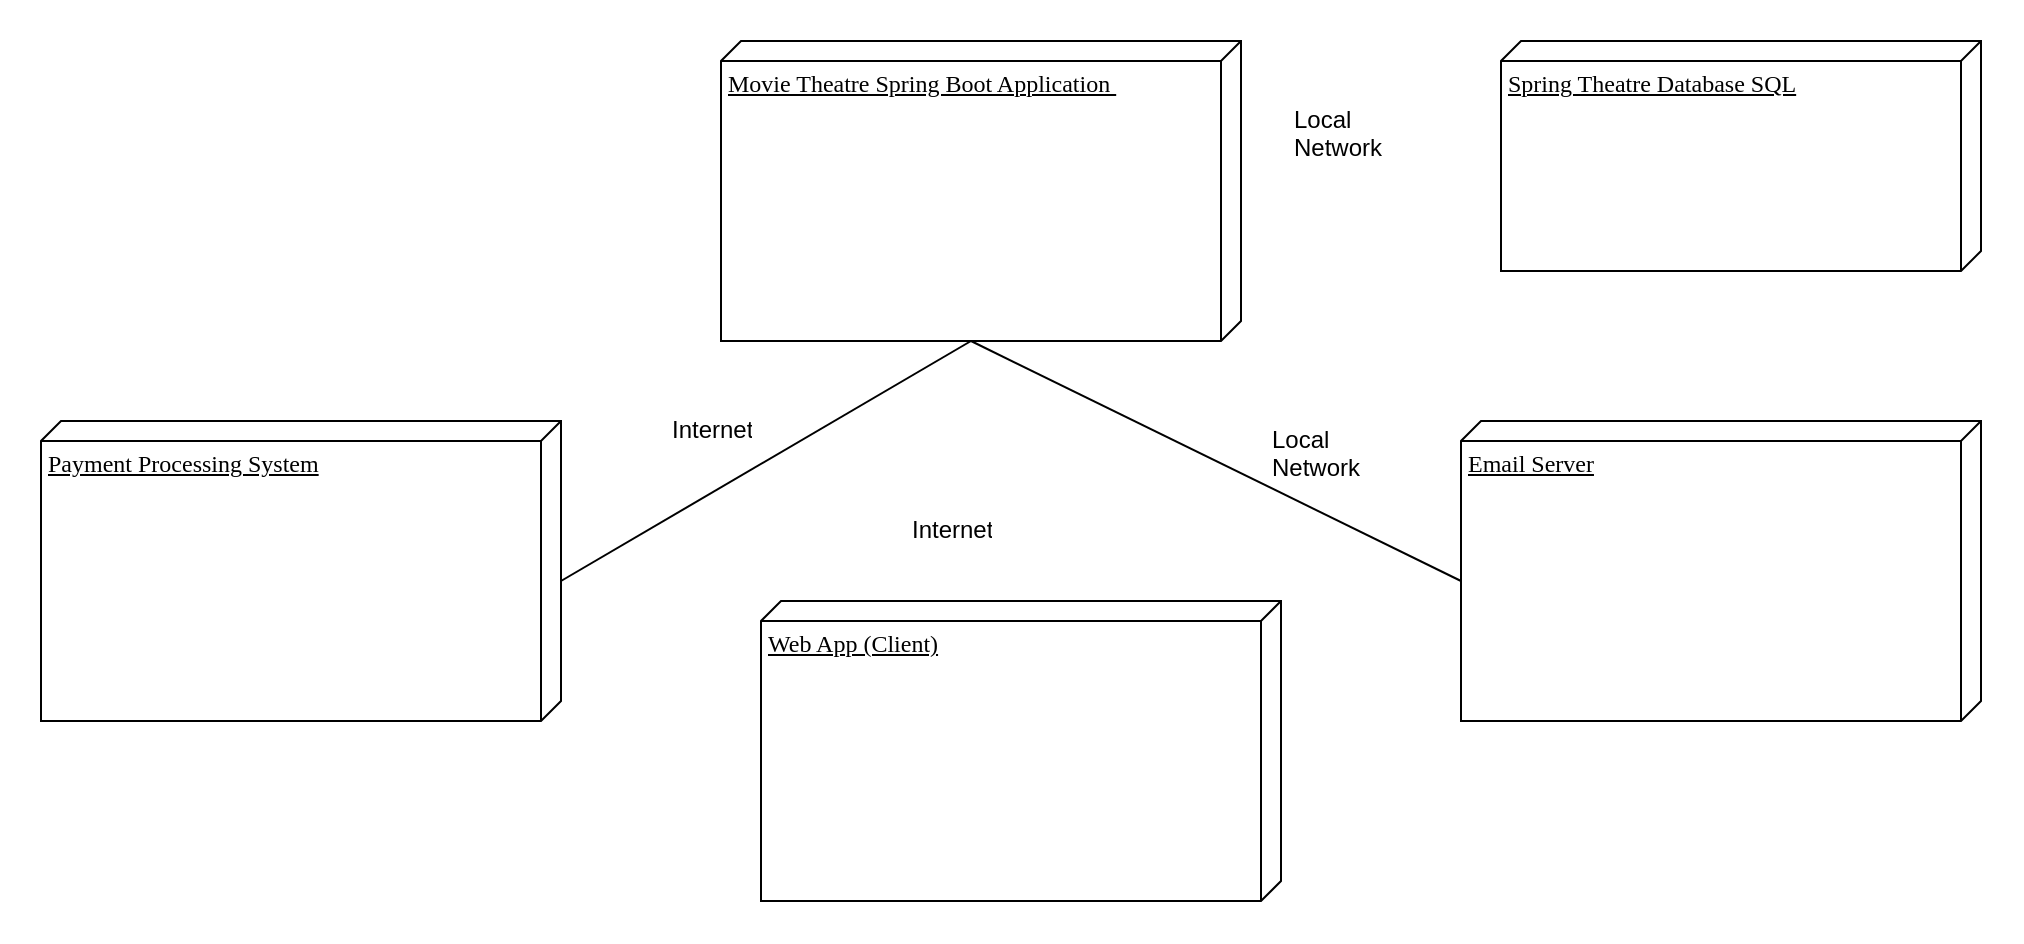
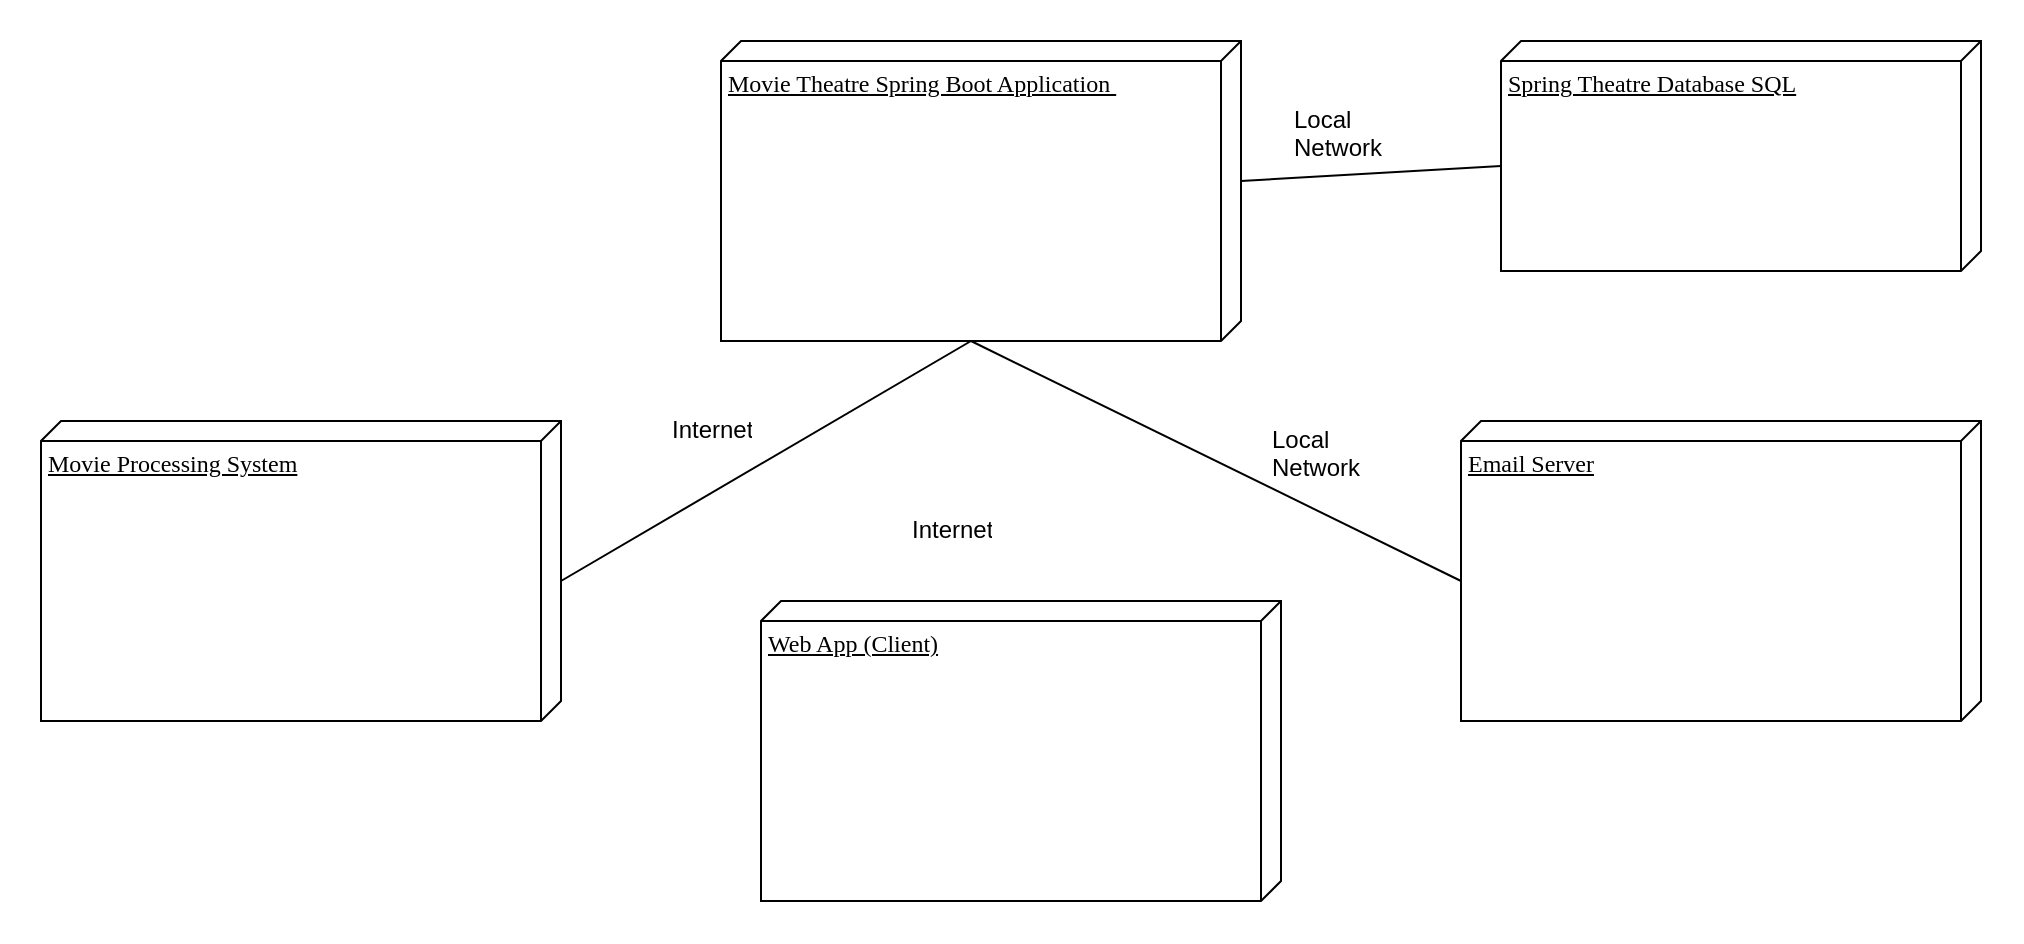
edge "Spring Theatre Database SQL" -- "Movie Theatre Spring Boot Application": added
node "Payment Processing System": label "Payment Processing System" -> "Movie Processing System"
